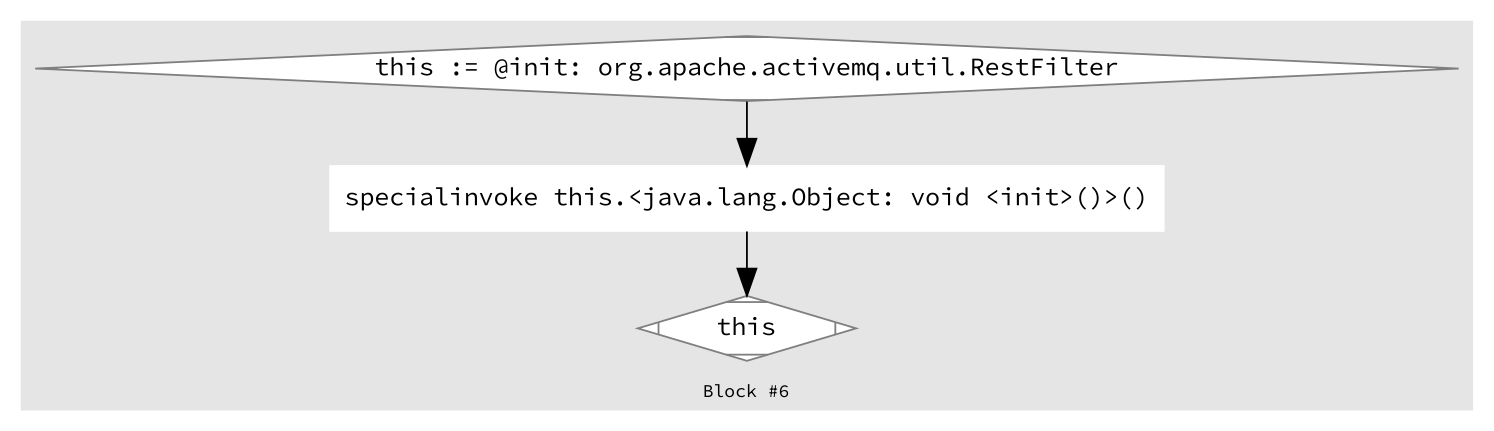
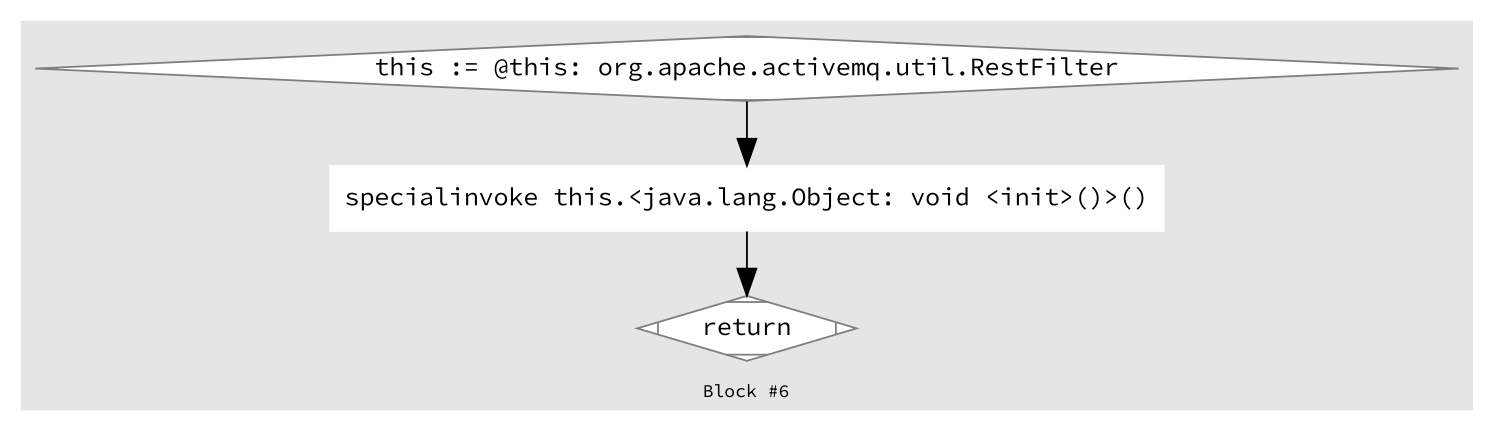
node "this := @init: org.apache.activemq.util.RestFilter": label "this := @init: org.apache.activemq.util.RestFilter" -> "this := @this: org.apache.activemq.util.RestFilter"
node "this": label "this" -> "return"
